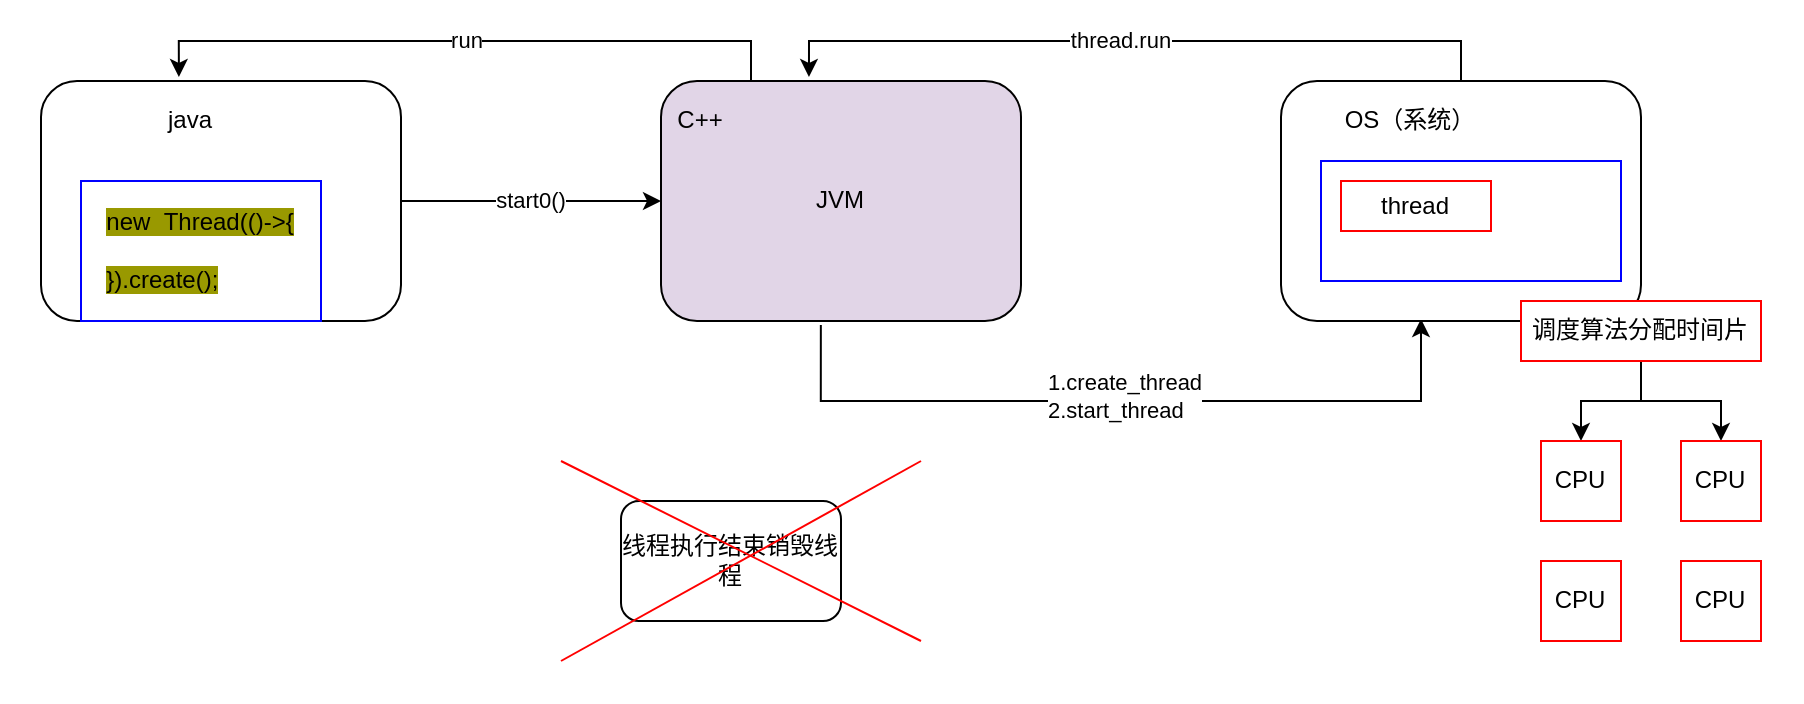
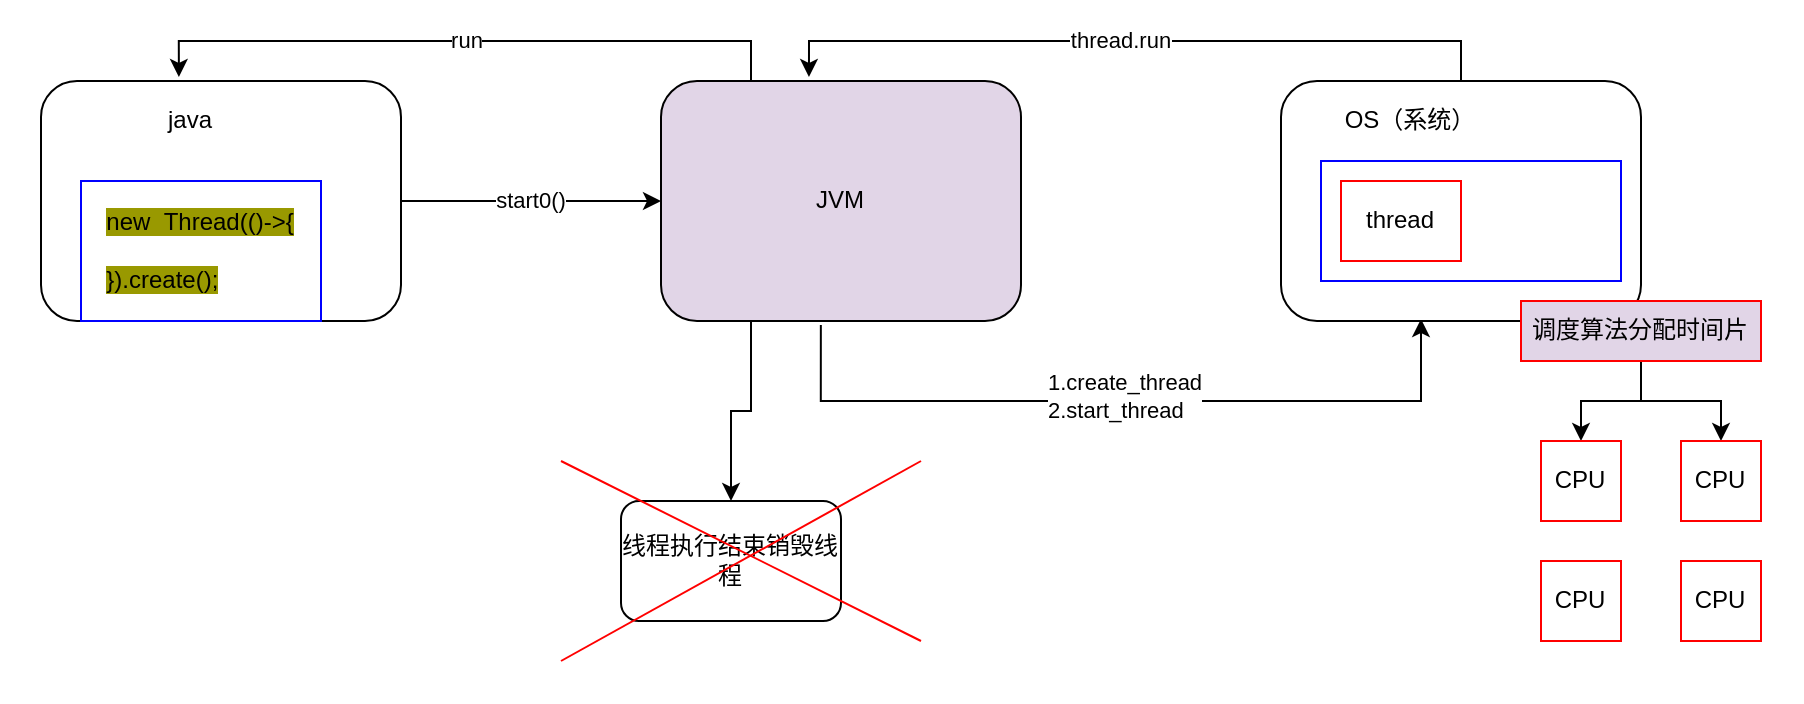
node "C++": removed
node "thread": size 150x50 -> 120x80
node "调度算法分配时间片": fillcolor #ffffff -> #e1d5e7
edge "JVM" -> "线程执行结束销毁线程": added
